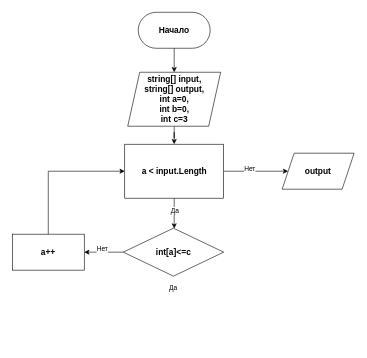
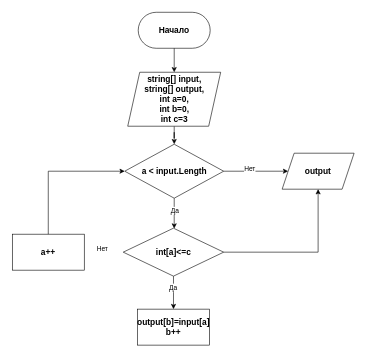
node "a < input.Length": shape rectangle -> diamond
edge "int[a]<=c" -> "a++": now "int[a]<=c" -> "output"
edge "int[a]<=c" -> "output[b]=input[a] b++": added
node "output[b]=input[a] b++": added
